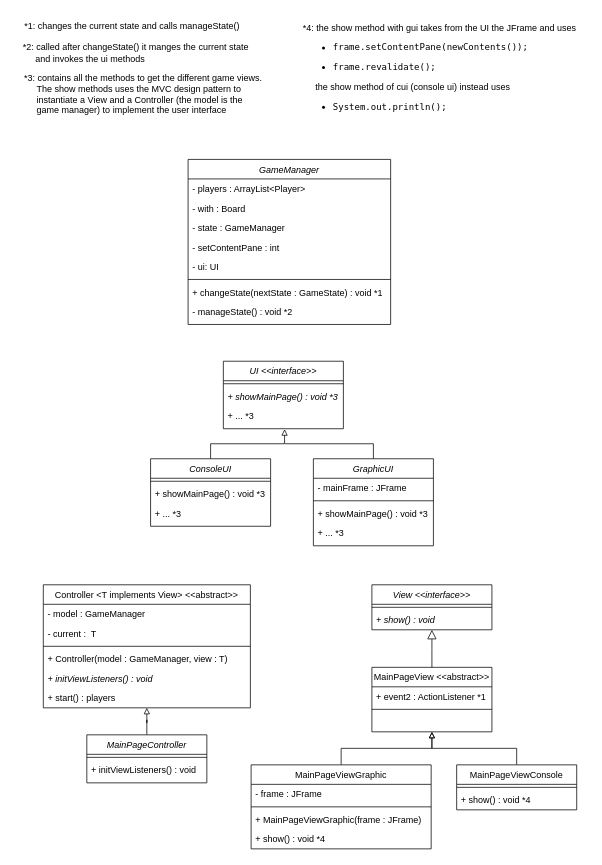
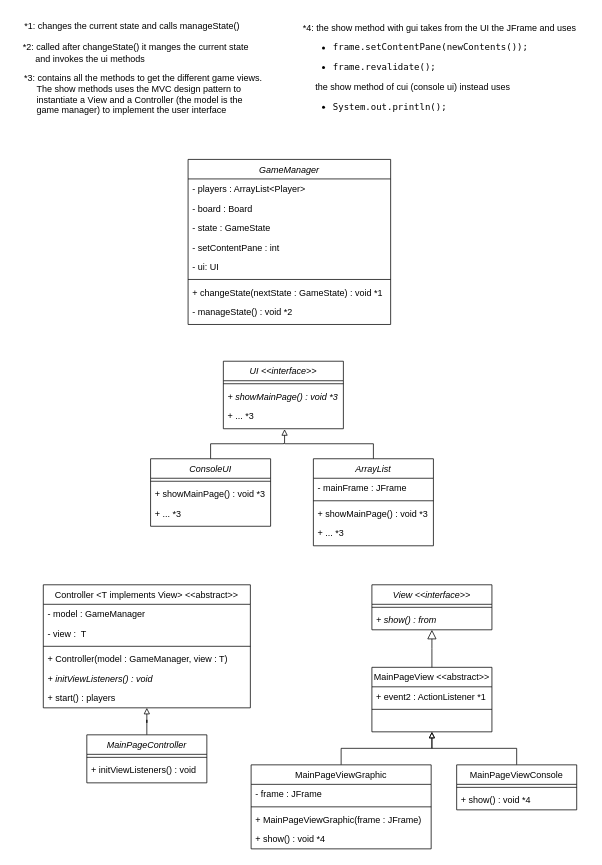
node "- with : Board": label "- with : Board" -> "- board : Board"
node "- state : GameManager": label "- state : GameManager" -> "- state : GameState"
node "GraphicUI": label "GraphicUI" -> "ArrayList"
node "+ show() : void": label "+ show() : void" -> "+ show() : from"
node "- current : T": label "- current : T" -> "- view : T"
